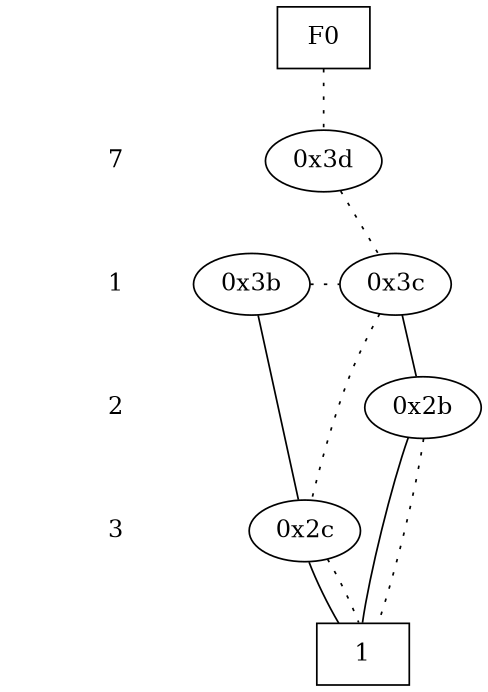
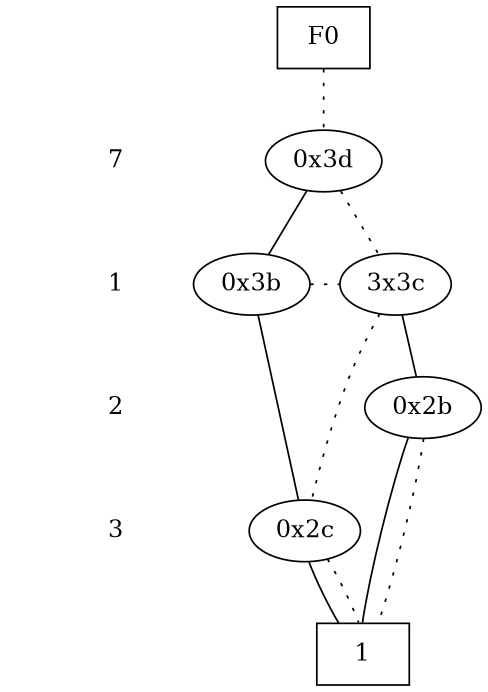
edge "0x3d" -- "0x3b": added
node "0x3c": label "0x3c" -> "3x3c"
